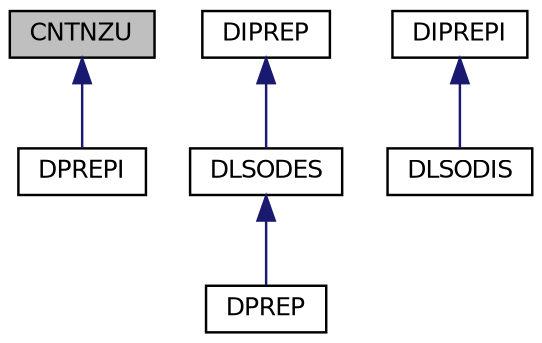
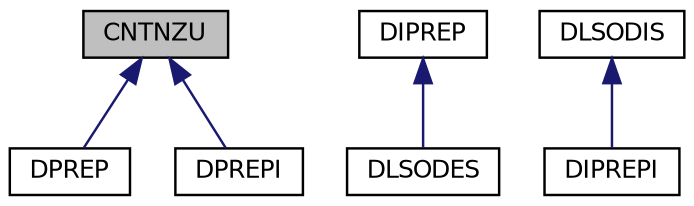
edge "DLSODIS" -> "DIPREPI": reversed
edge "DPREP" -> "DLSODES": now "DPREP" -> "CNTNZU"
